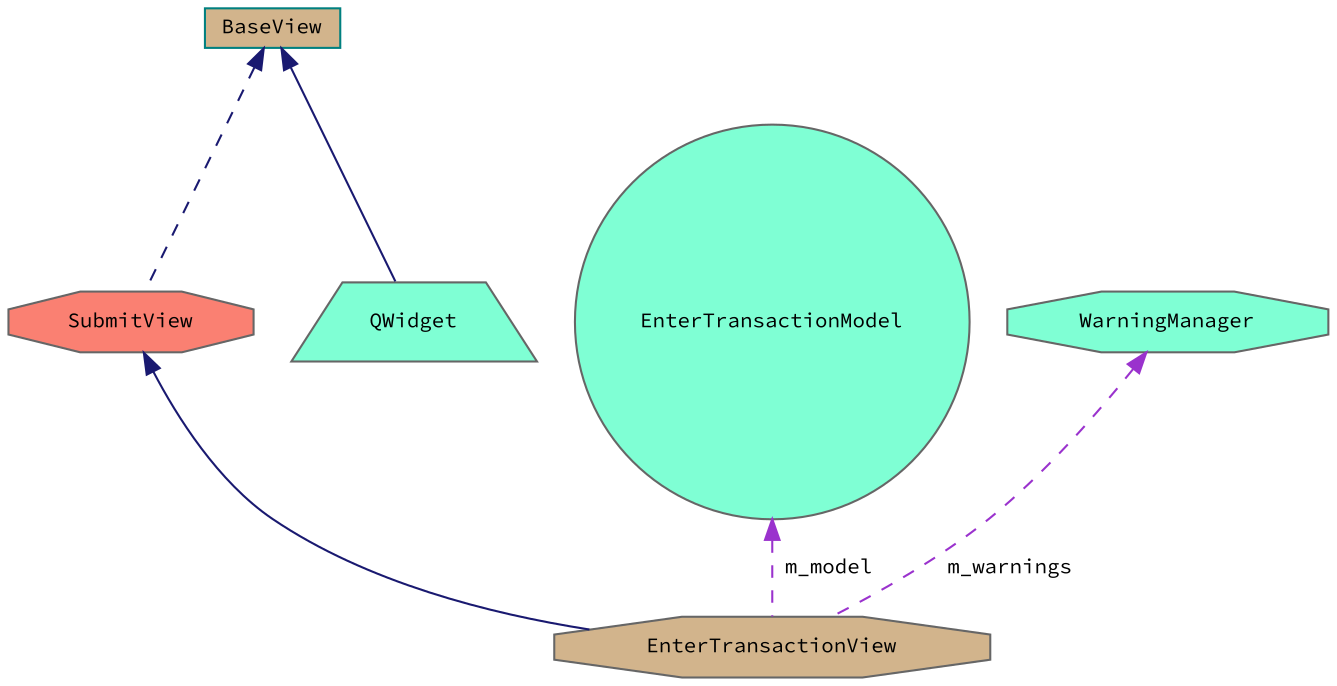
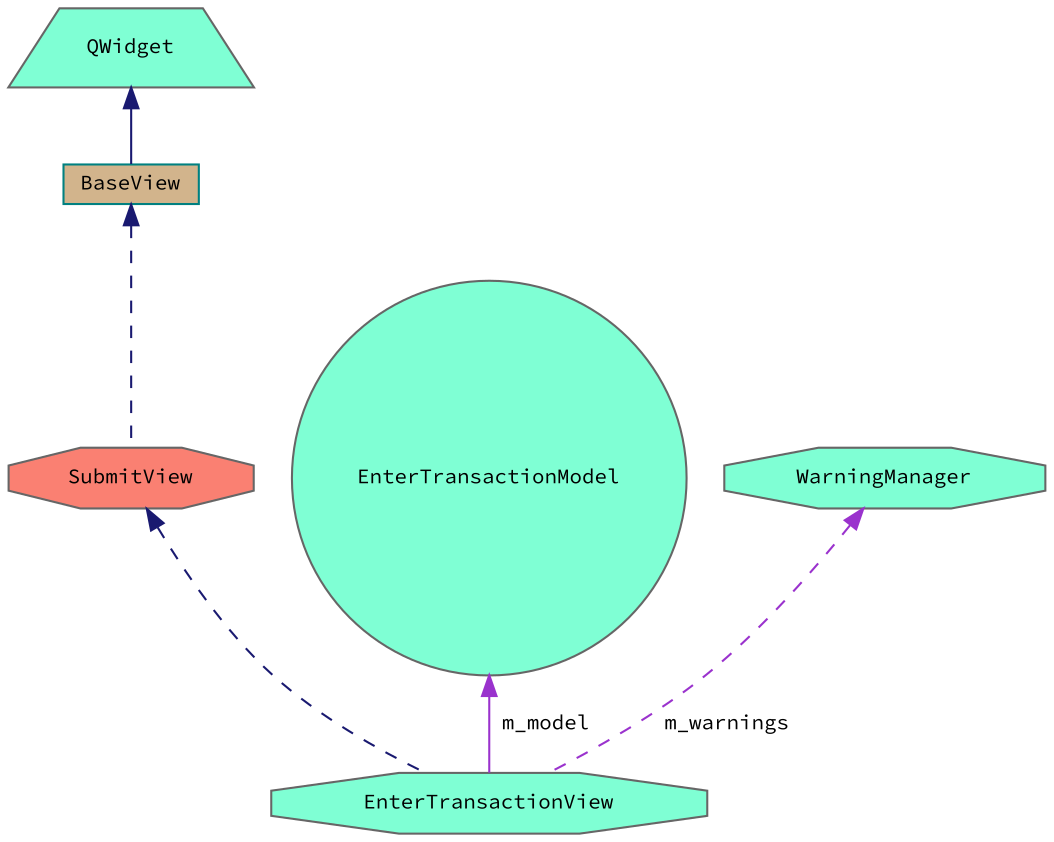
edge "QWidget" -> "BaseView": reversed
edge "EnterTransactionView" -> "SubmitView": style solid -> dashed
edge "EnterTransactionView" -> "EnterTransactionModel": style dashed -> solid
node "EnterTransactionView": fillcolor tan -> aquamarine
